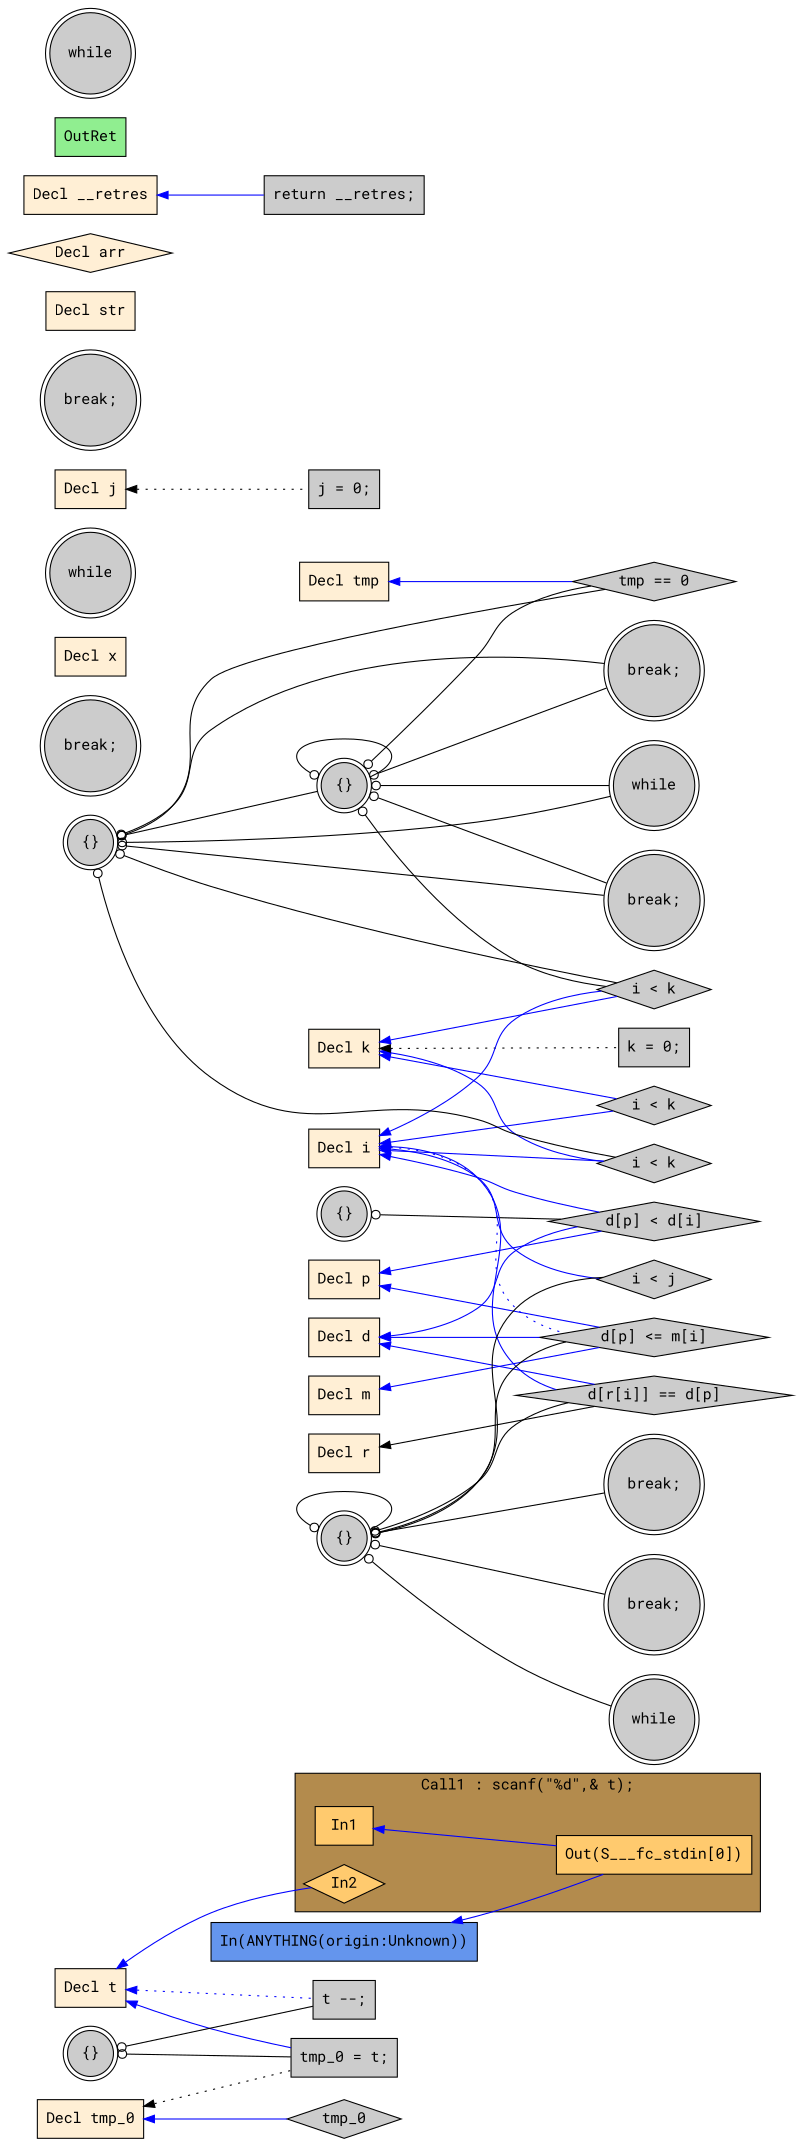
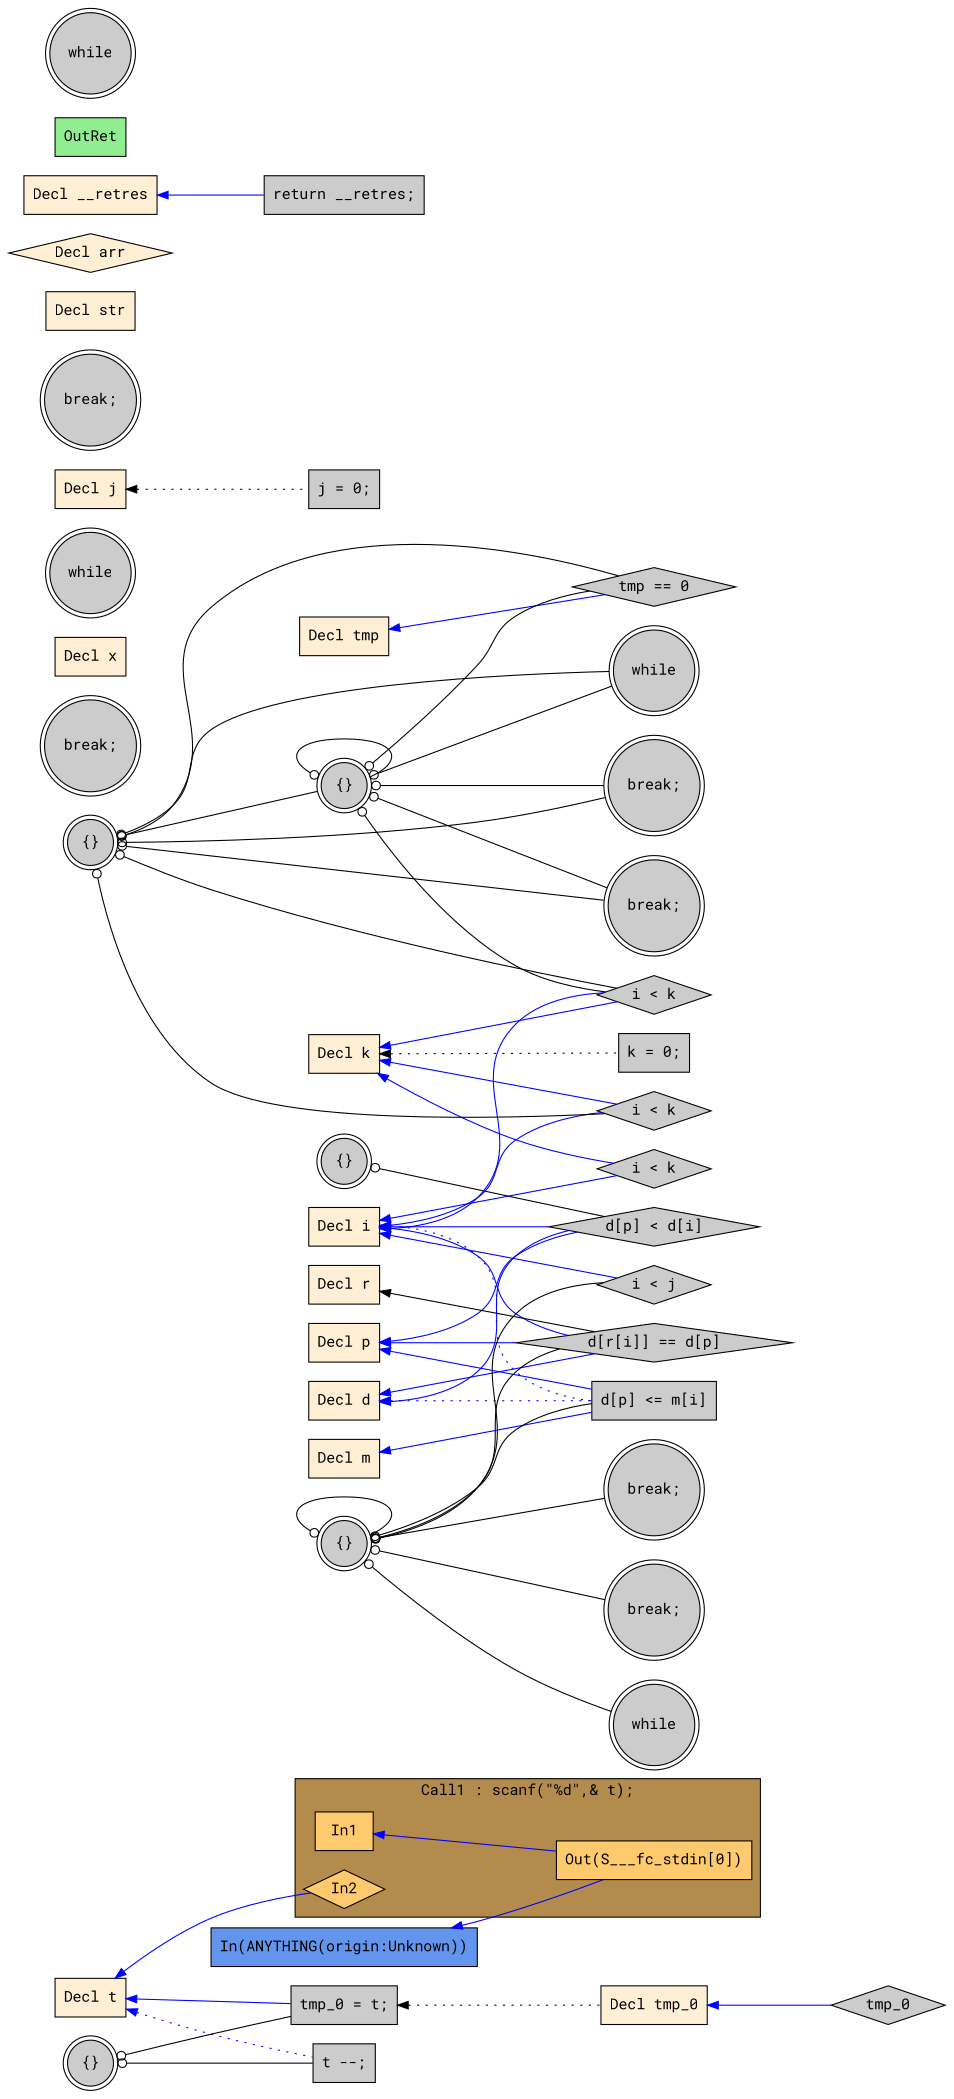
edge "d[p] <= m[i]" -> "Decl d": style solid -> dotted
node "d[p] <= m[i]": shape diamond -> box
edge "d[r[i]] == d[p]" -> "Decl p": added
edge "tmp_0 = t;" -> "Decl tmp_0": reversed
